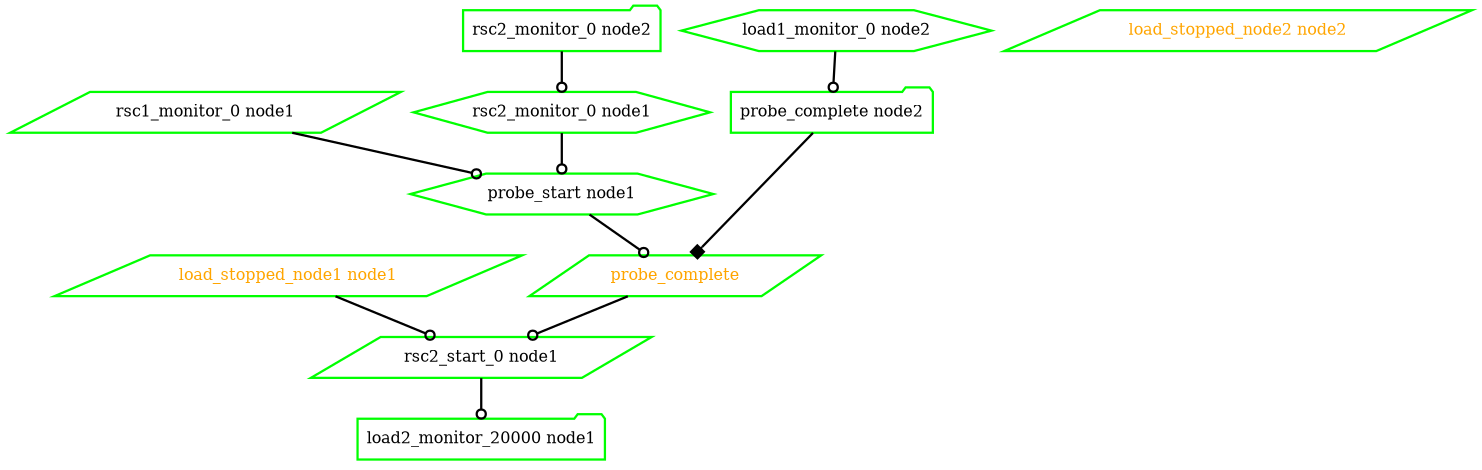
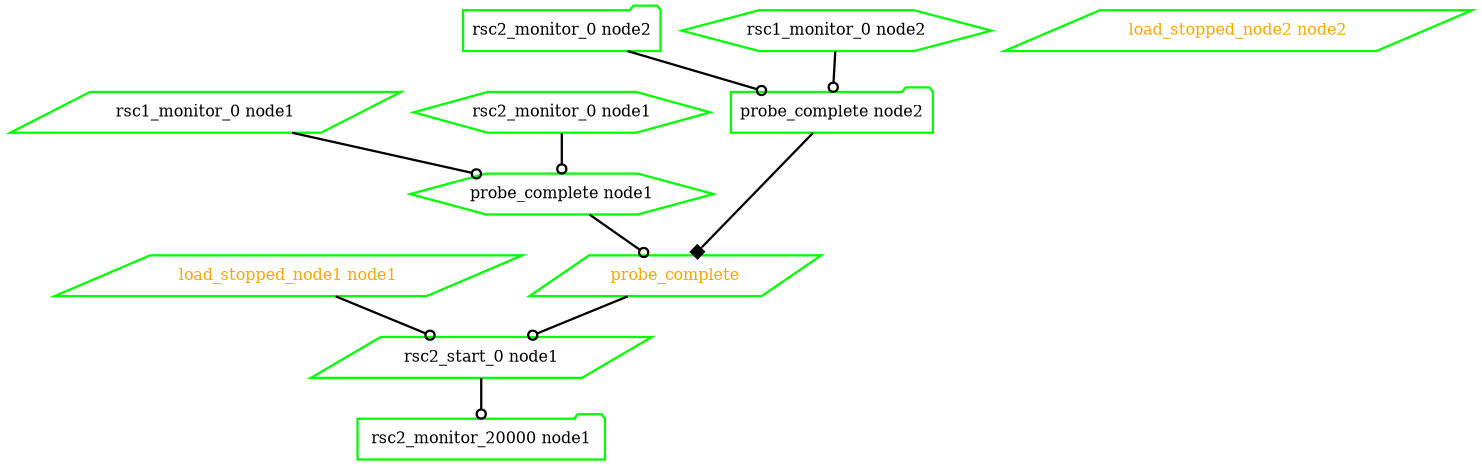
node "load1_monitor_0 node2": label "load1_monitor_0 node2" -> "rsc1_monitor_0 node2"
edge "rsc2_monitor_0 node2" -> "rsc2_monitor_0 node1": now "rsc2_monitor_0 node2" -> "probe_complete node2"
node "probe_start node1": label "probe_start node1" -> "probe_complete node1"
node "load2_monitor_20000 node1": label "load2_monitor_20000 node1" -> "rsc2_monitor_20000 node1"
